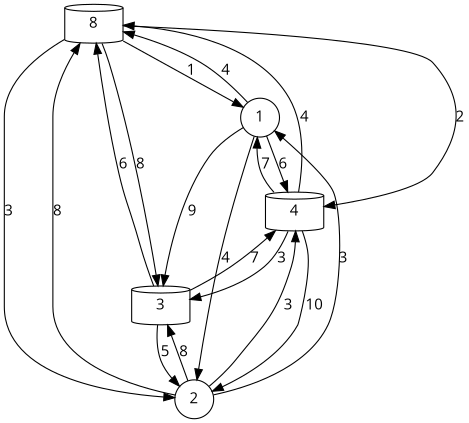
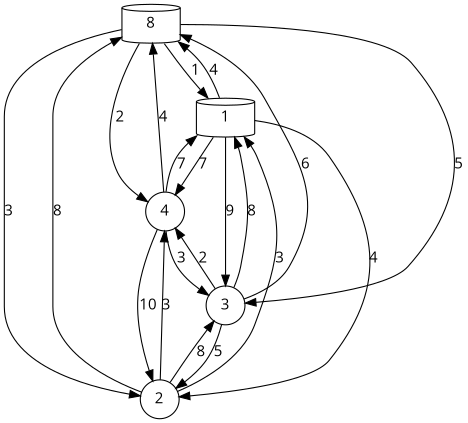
node "1": shape circle -> cylinder
edge "8" -> "3": label "8" -> "5"
edge "1" -> "4": label "6" -> "7"
node "4": shape cylinder -> circle
edge "3" -> "1": added, label "8"
edge "3" -> "4": label "7" -> "2"
node "3": shape cylinder -> circle
